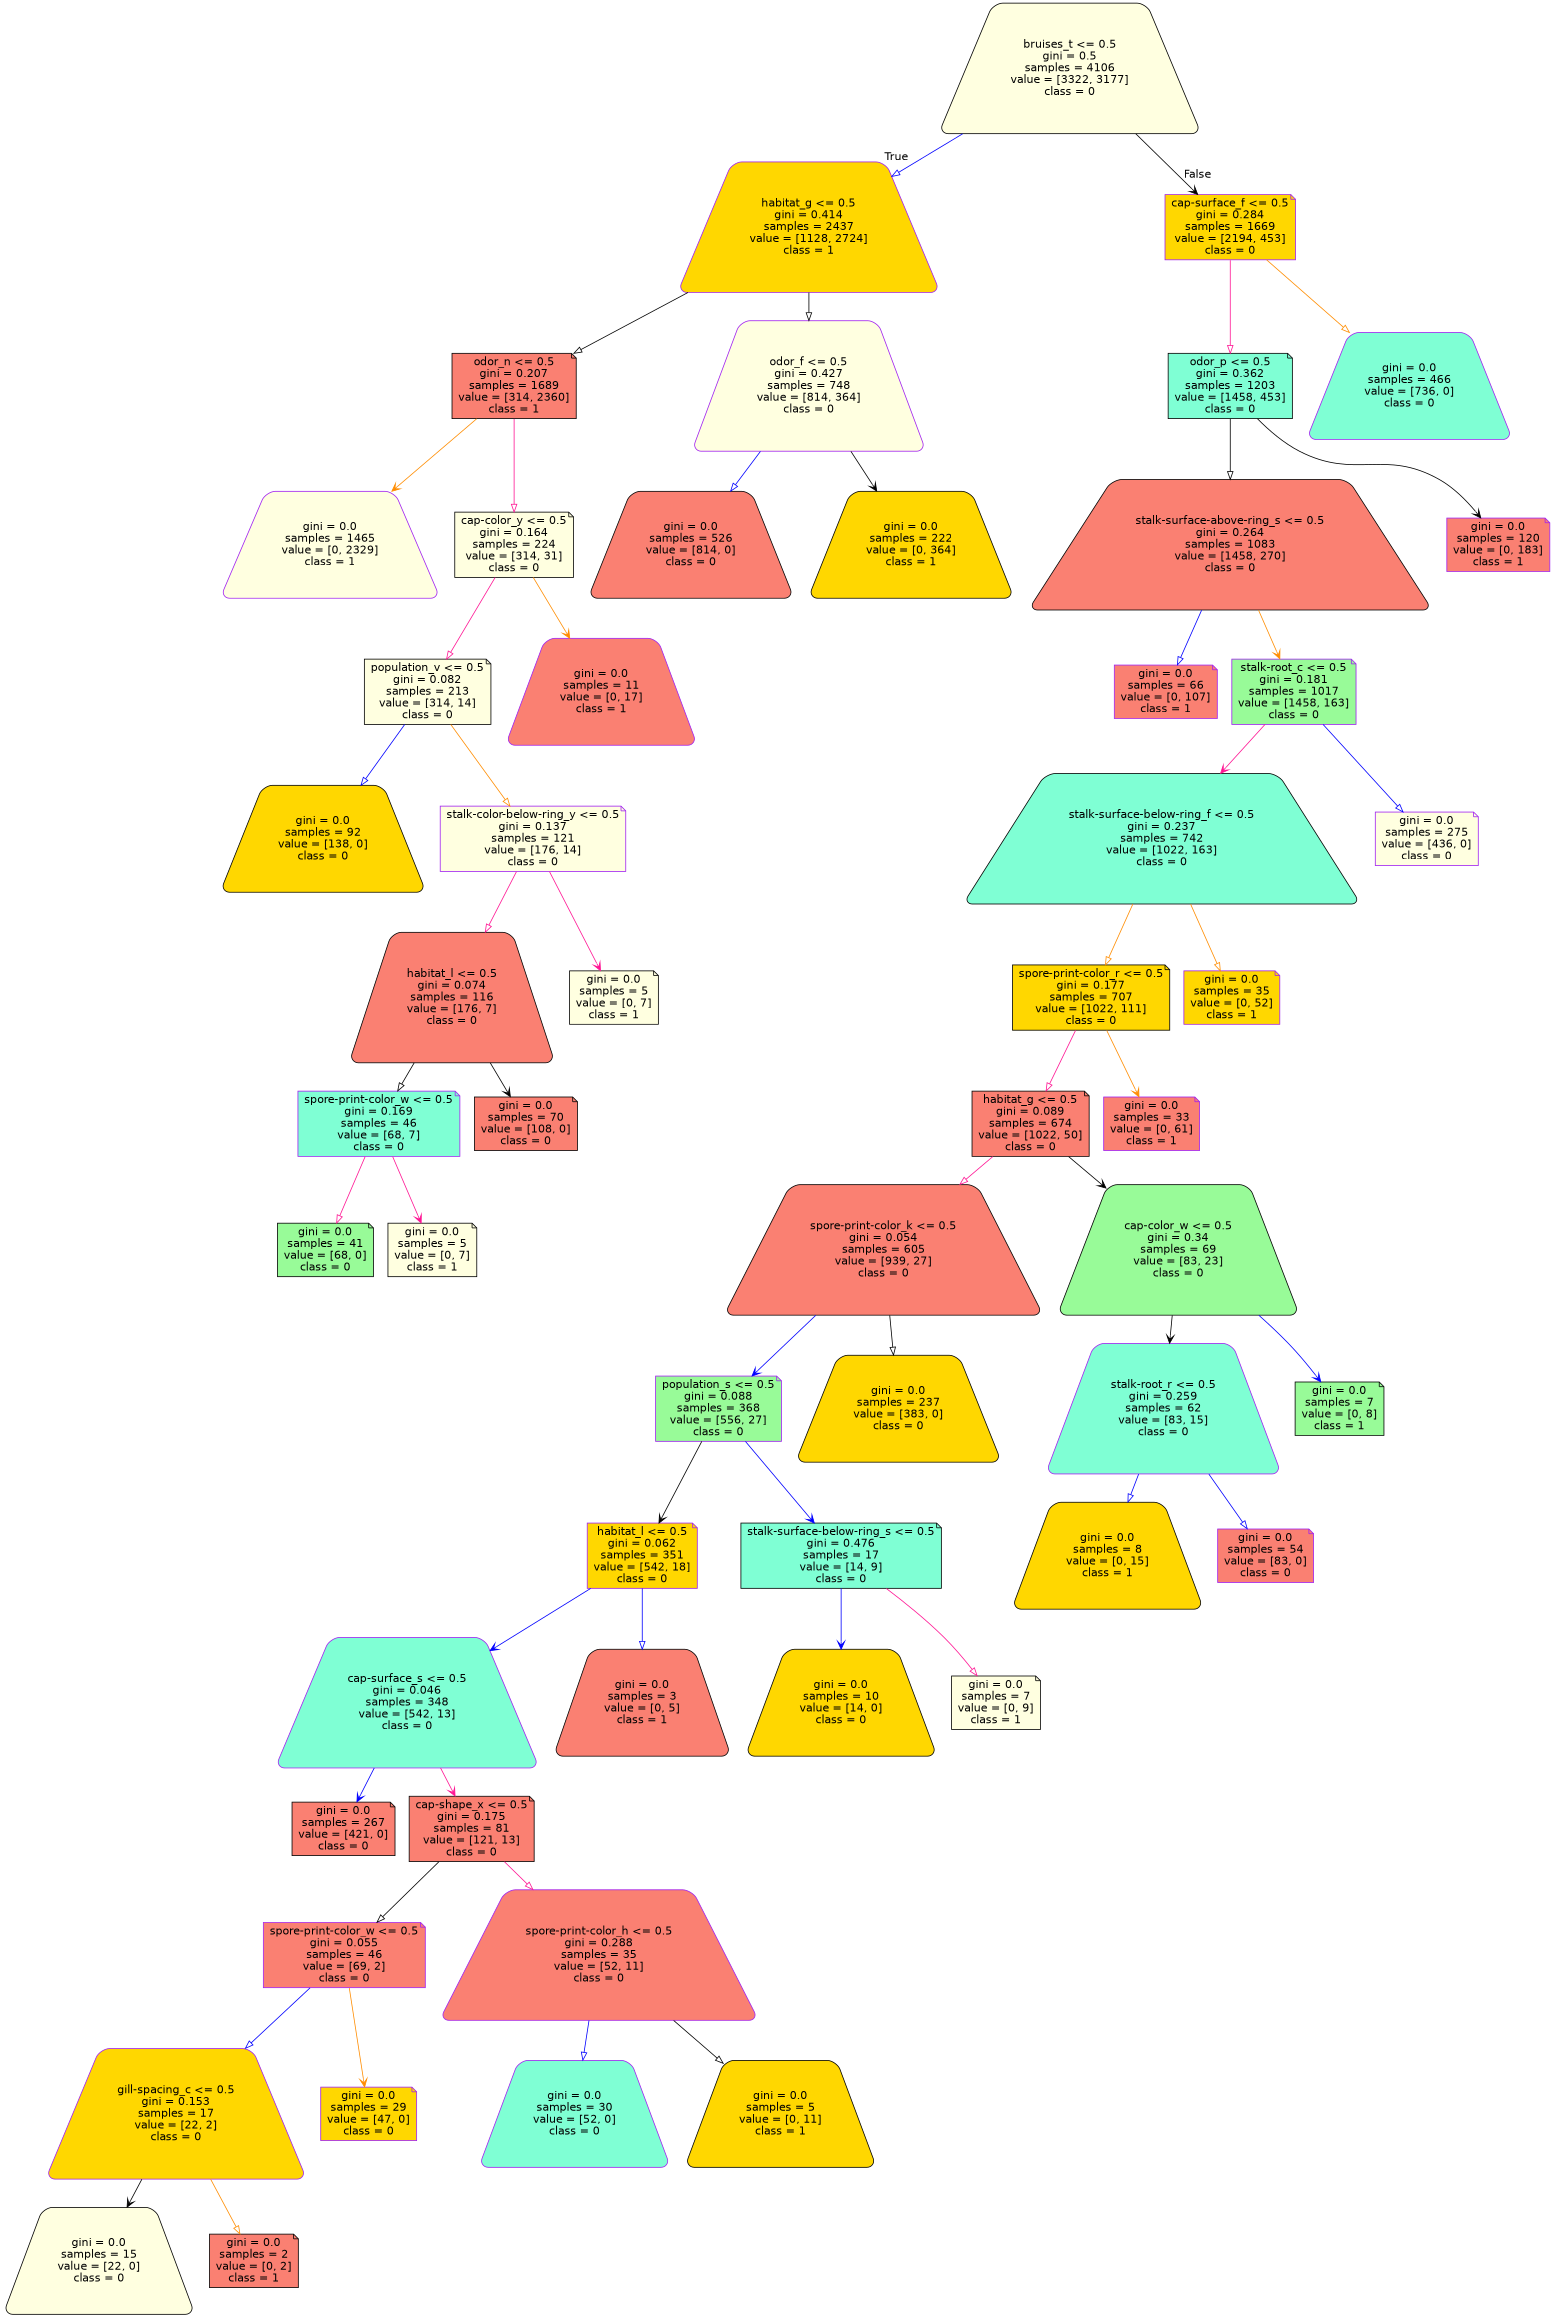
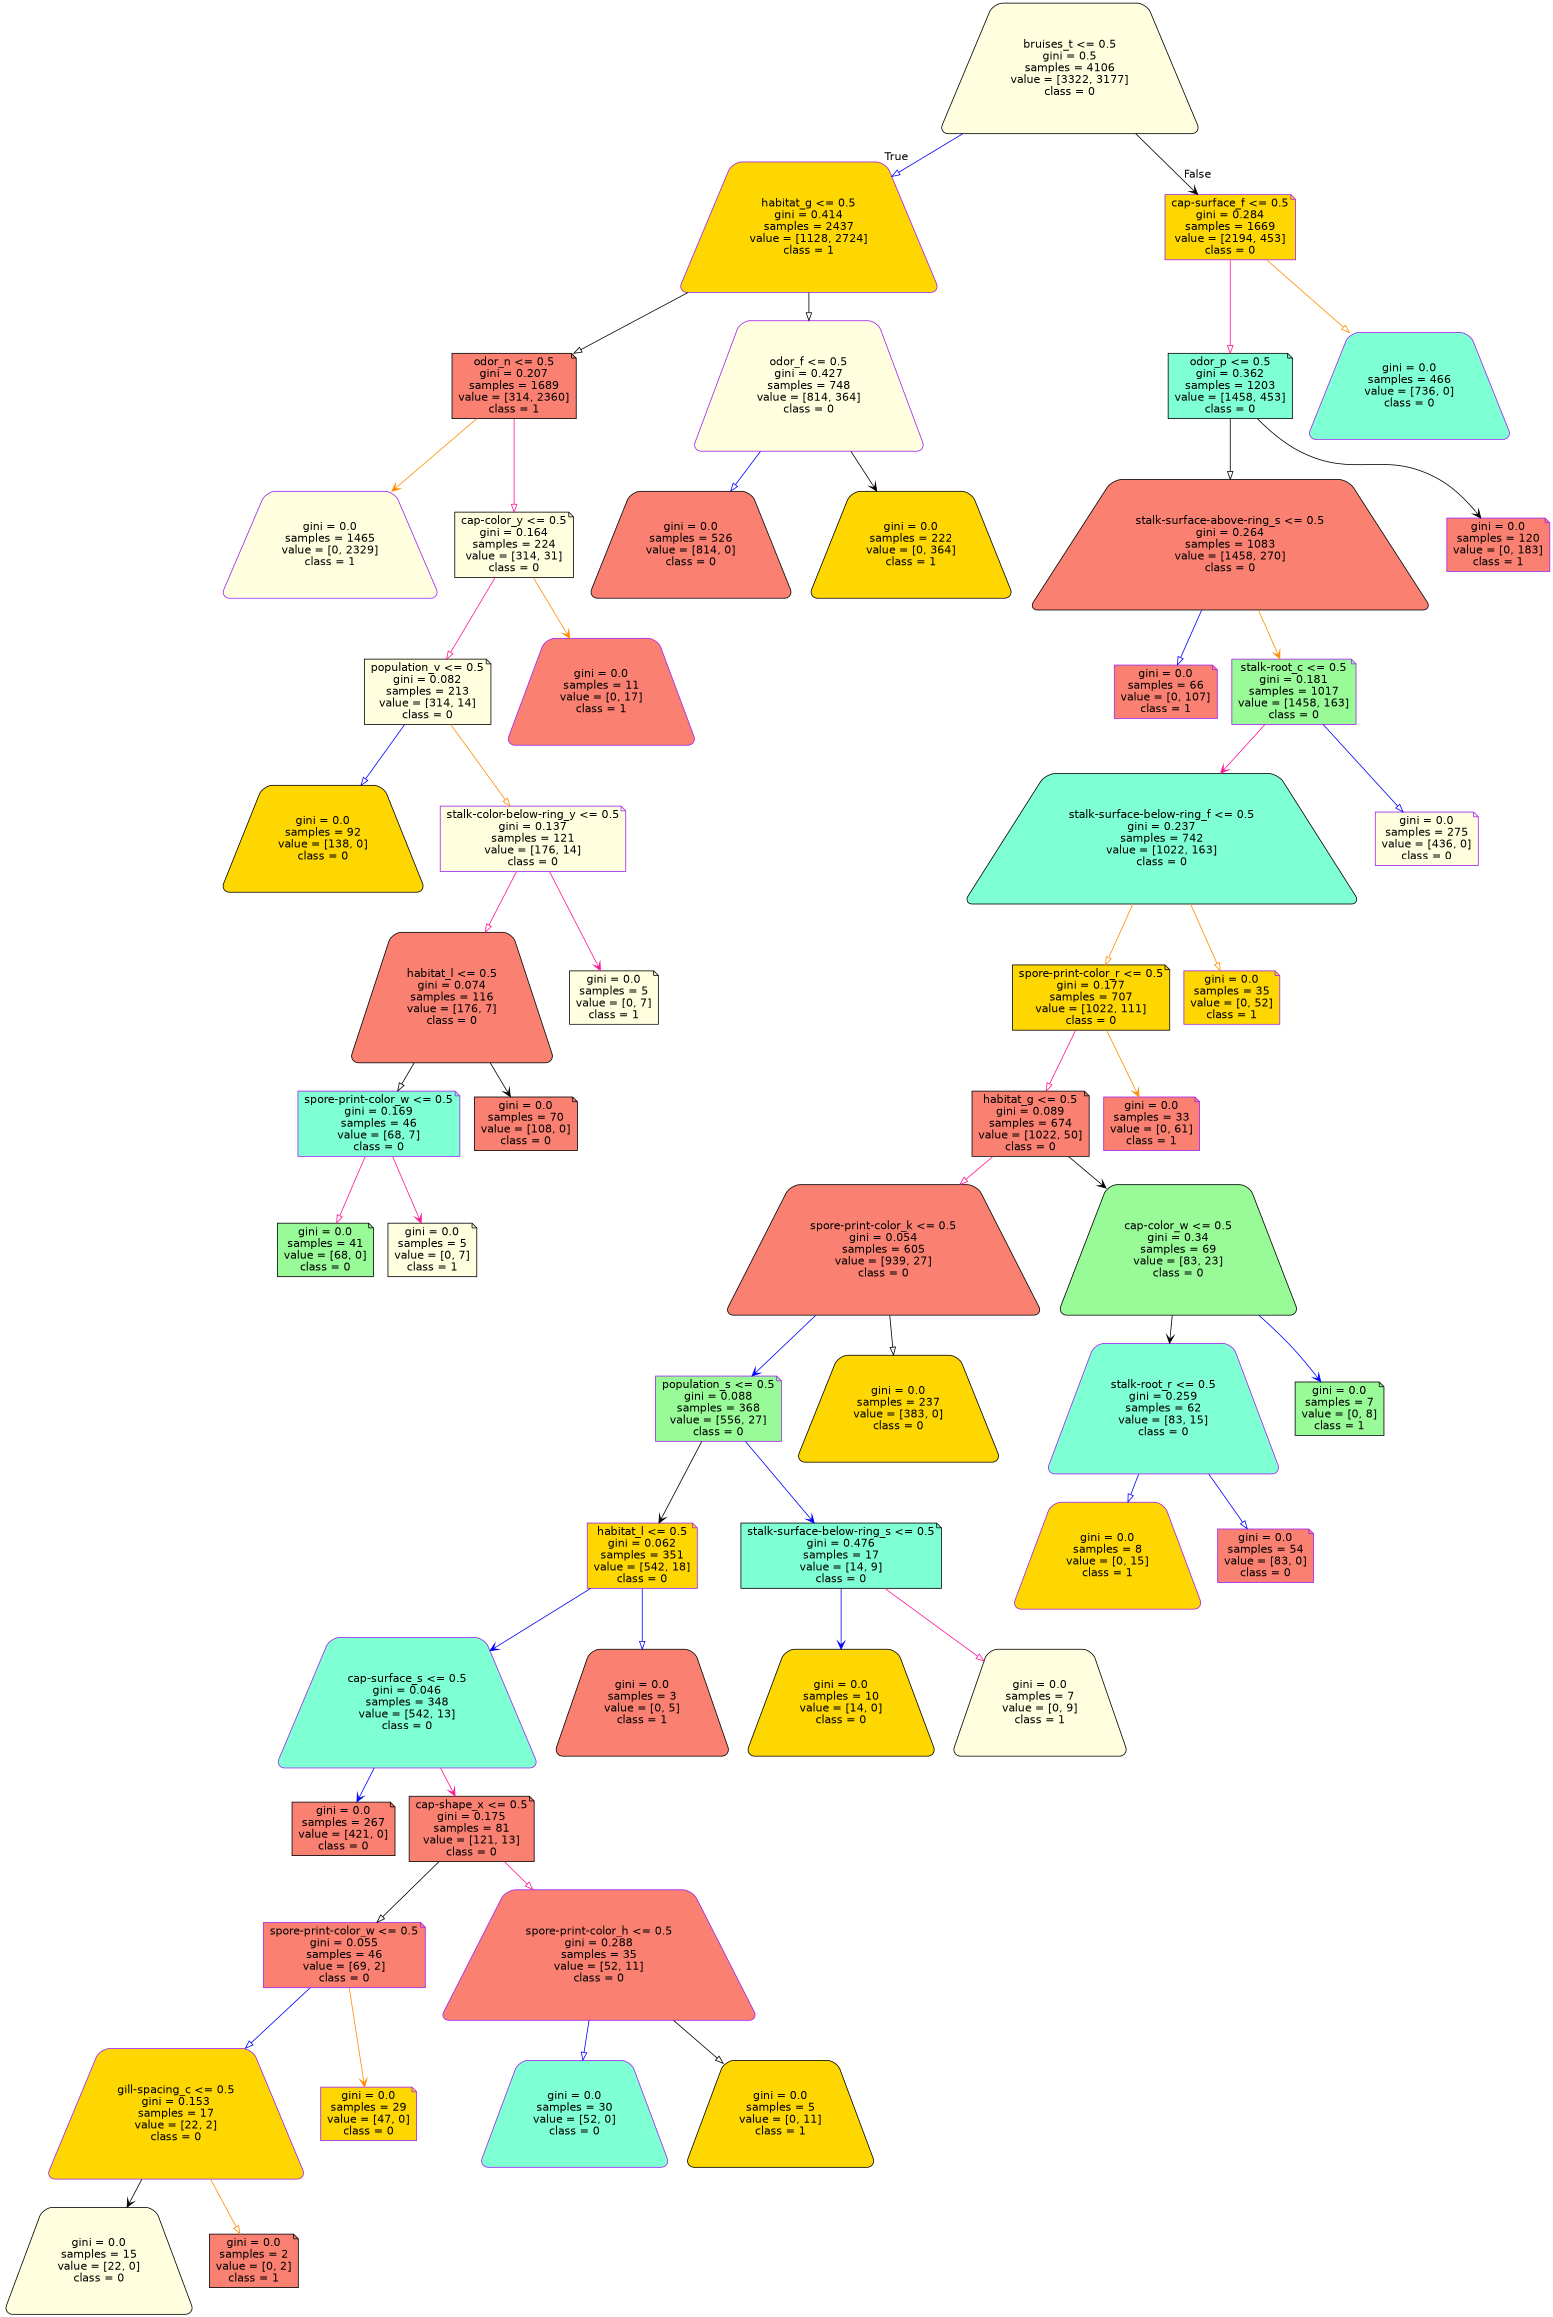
node "gini = 0.0 samples = 8 value = [0, 15] class = 1": color black -> purple
node "gini = 0.0 samples = 7 value = [0, 9] class = 1": shape note -> trapezium
